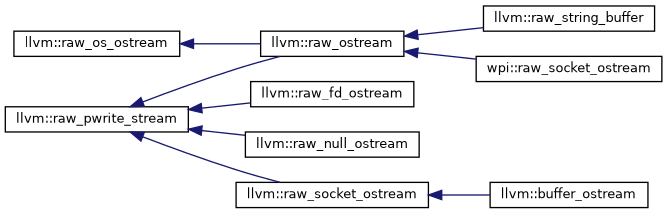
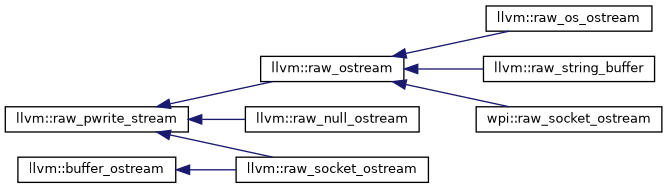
edge "llvm::raw_ostream" -> "llvm::raw_os_ostream": reversed
node "llvm::raw_fd_ostream": removed
edge "llvm::buffer_ostream" -> "llvm::raw_socket_ostream": reversed
